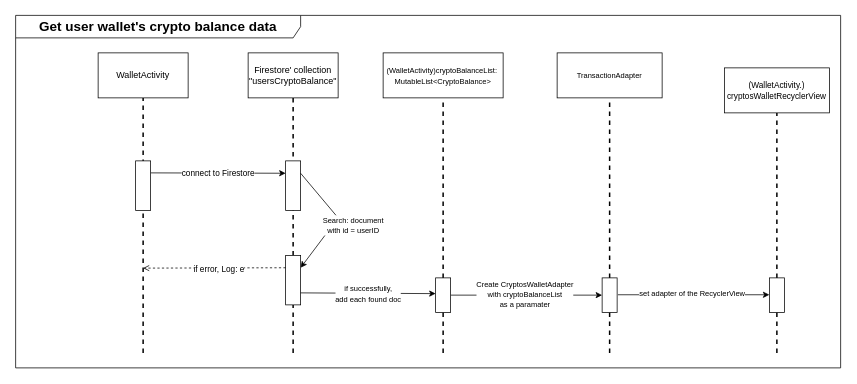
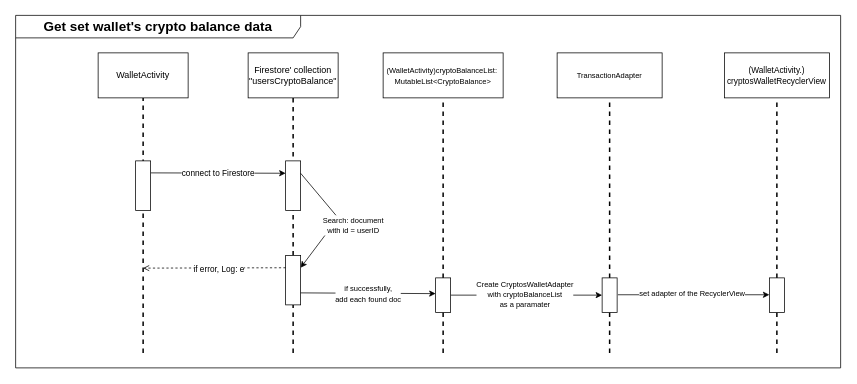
node "Get user wallet's crypto balance data": label "Get user wallet's crypto balance data" -> "Get set wallet's crypto balance data"
node "(WalletActivity.) cryptosWalletRecyclerView": moved (777, 90) -> (777, 75)
